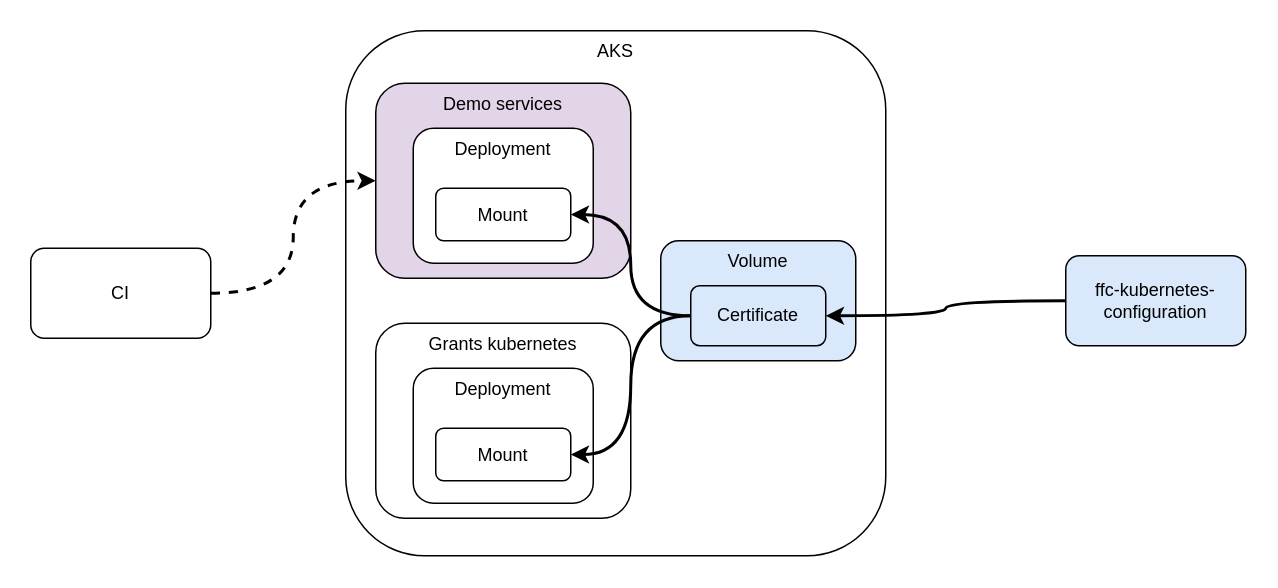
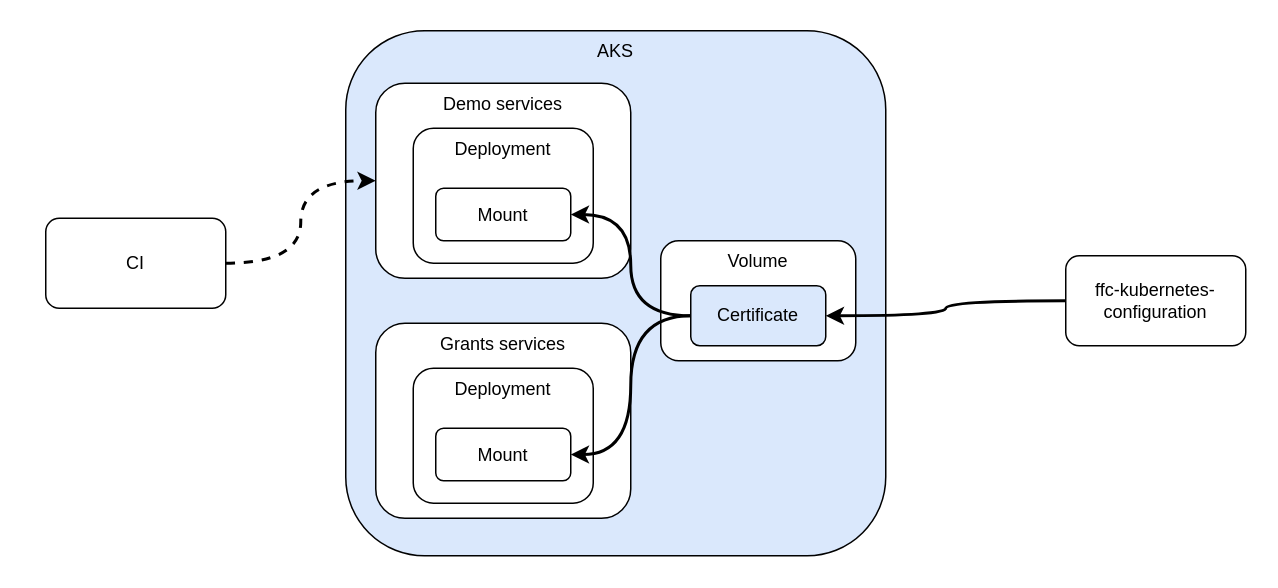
node "Demo services": fillcolor #e1d5e7 -> #ffffff
node "Volume": fillcolor #dae8fc -> #ffffff
node "CI": moved (121, 293) -> (136, 263)
node "AKS": fillcolor #ffffff -> #dae8fc
node "ffc-kubernetes-configuration": fillcolor #dae8fc -> #ffffff
node "Grants kubernetes": label "Grants kubernetes" -> "Grants services"
